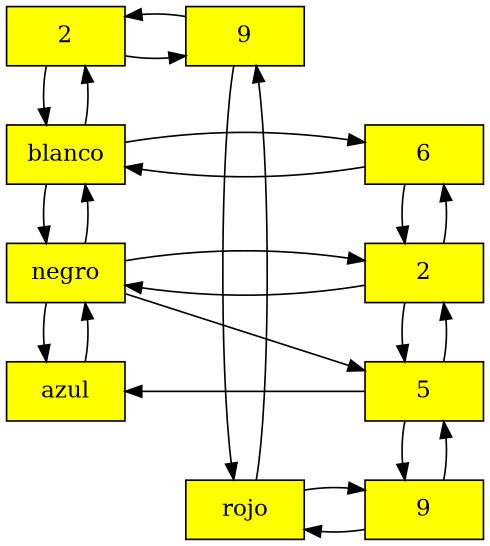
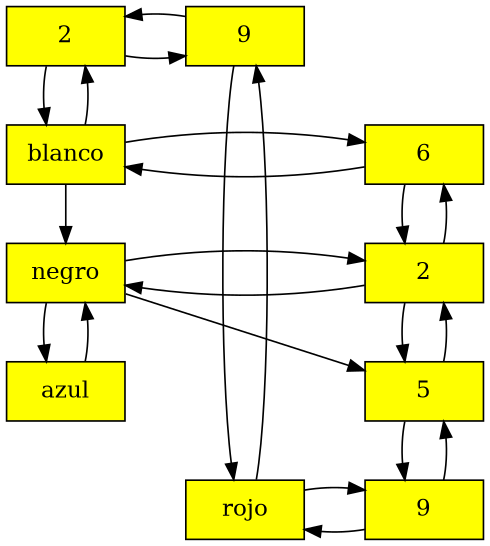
edge "negro" -> "blanco": removed
edge "5" -> "azul": removed
